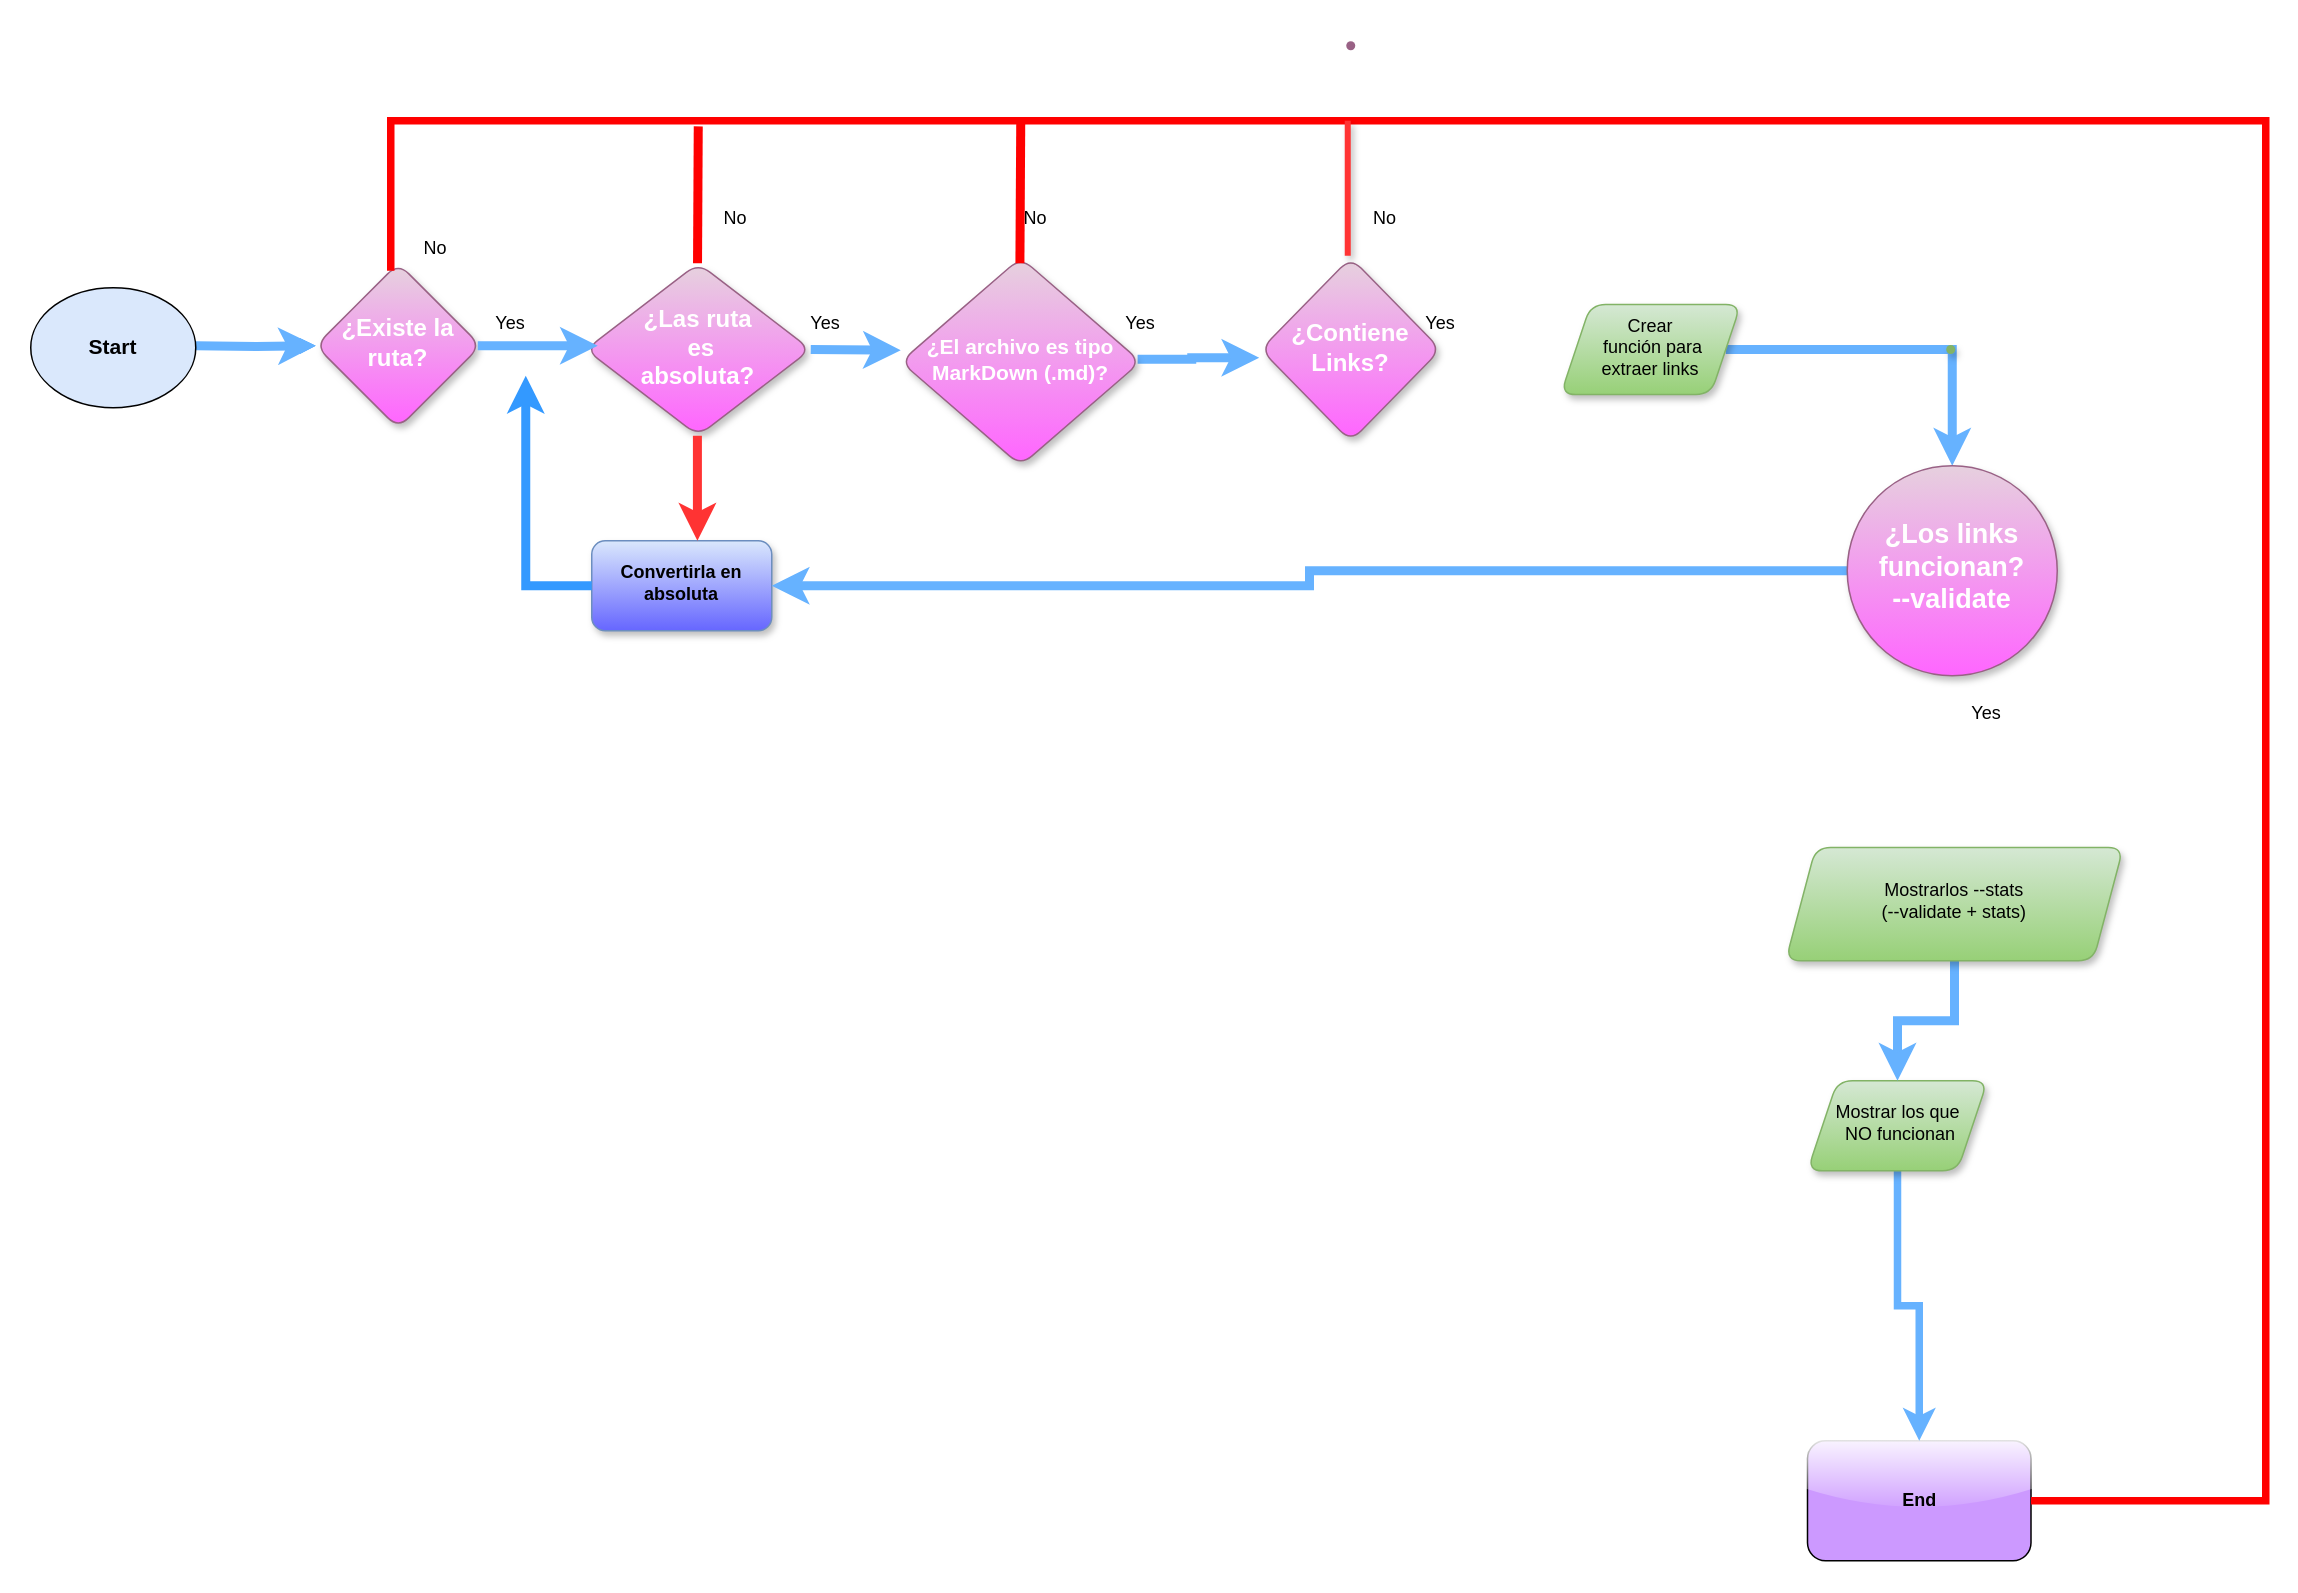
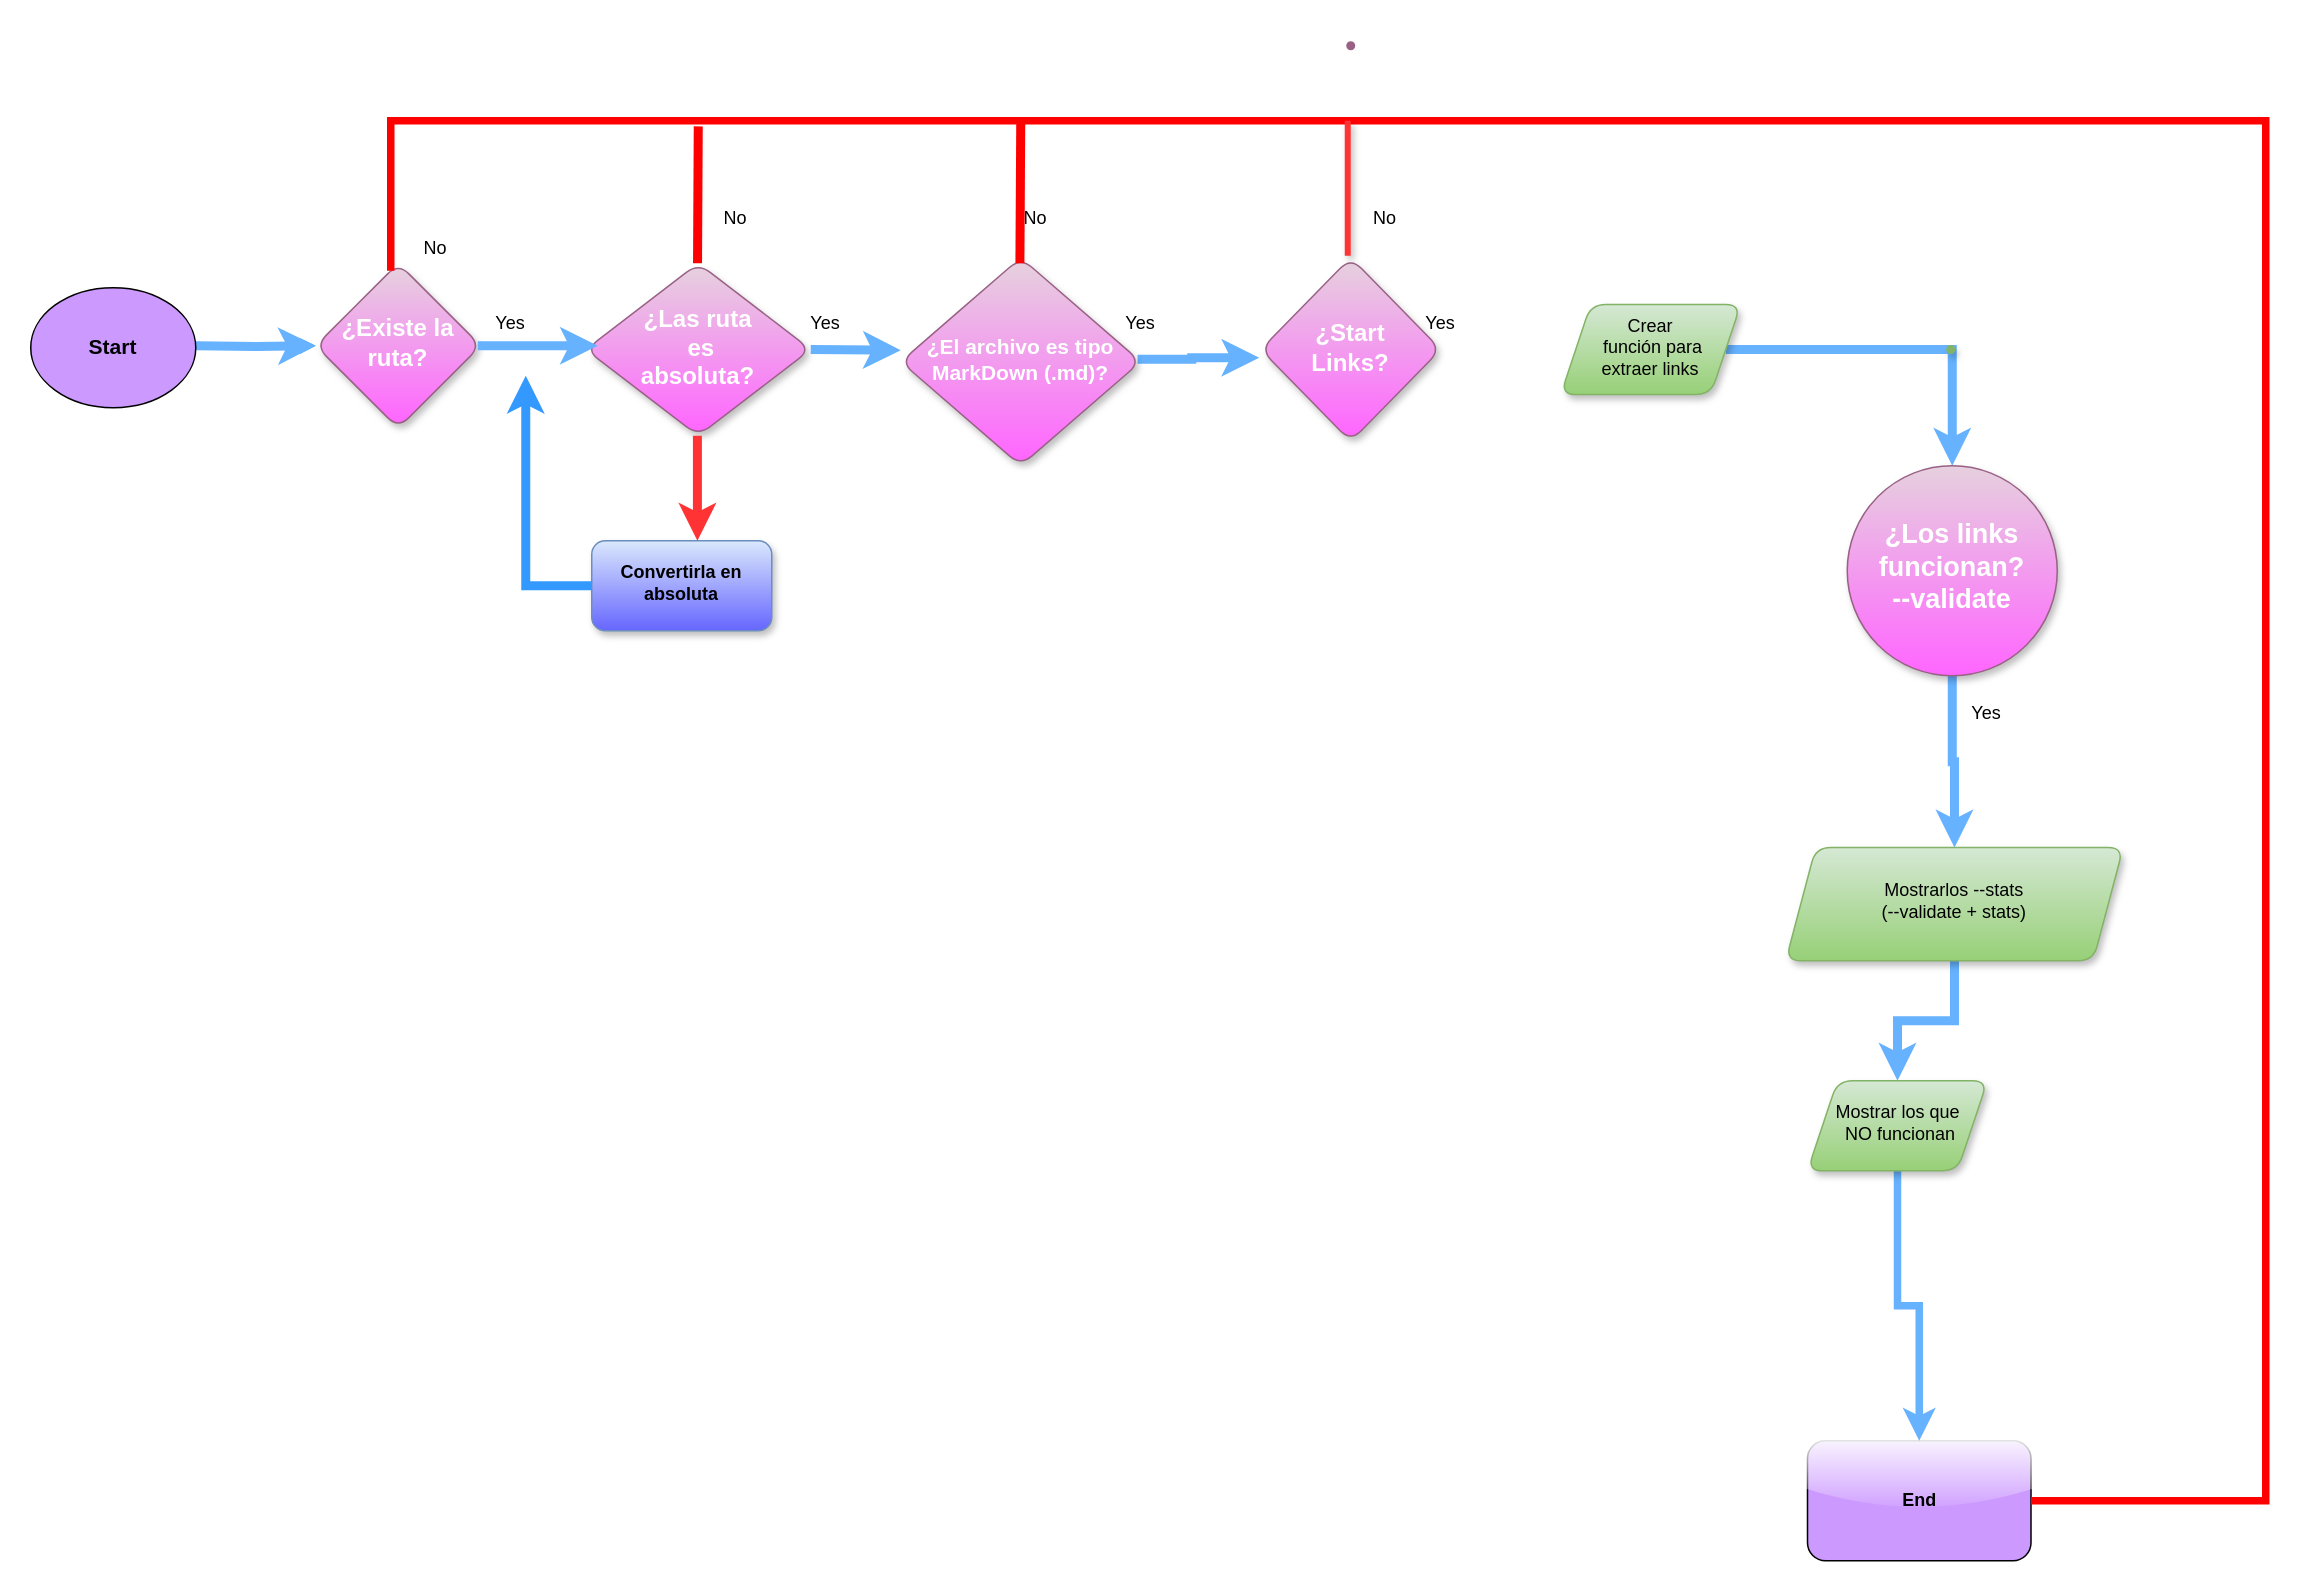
node "¿Contiene Links?": label "¿Contiene Links?" -> "¿Start Links?"
node "Start": fillcolor #dae8fc -> #cc99ff
edge "¿Los links funcionan? --validate" -> "Convertirla en absoluta": now "¿Los links funcionan? --validate" -> "Mostrarlos --stats (--validate + stats)"
